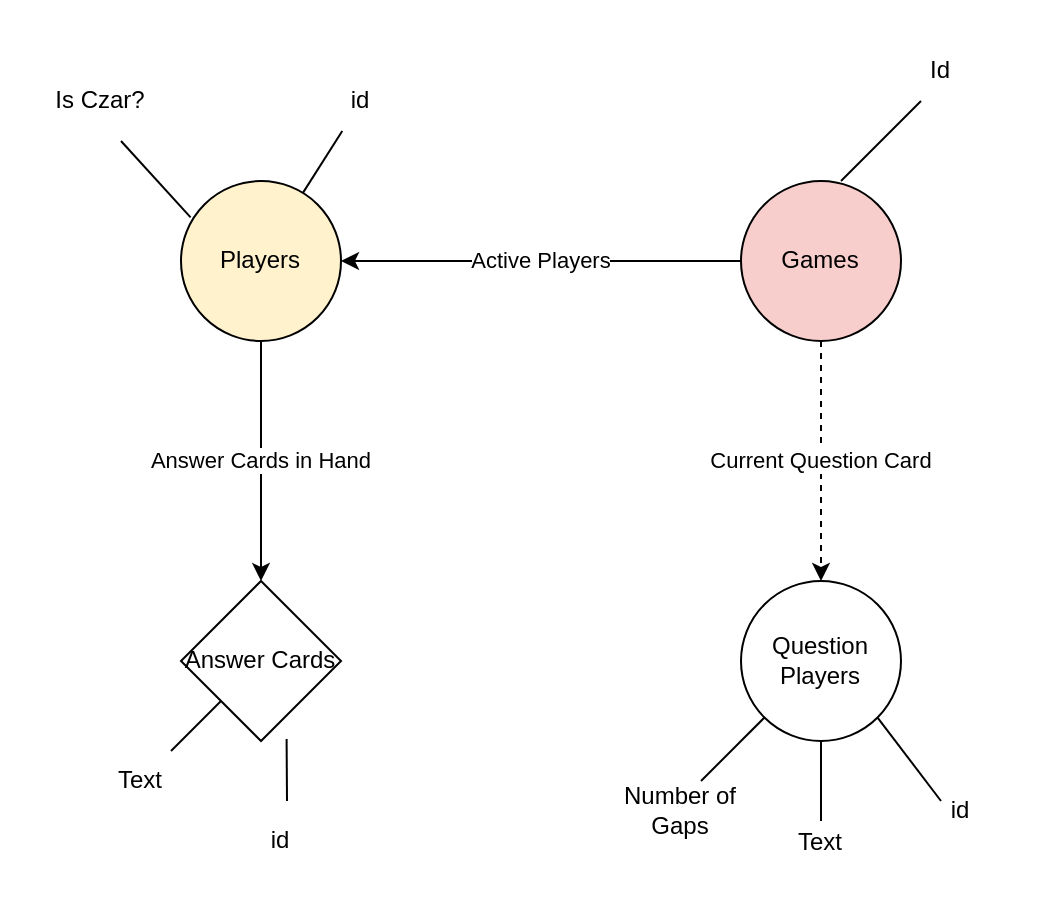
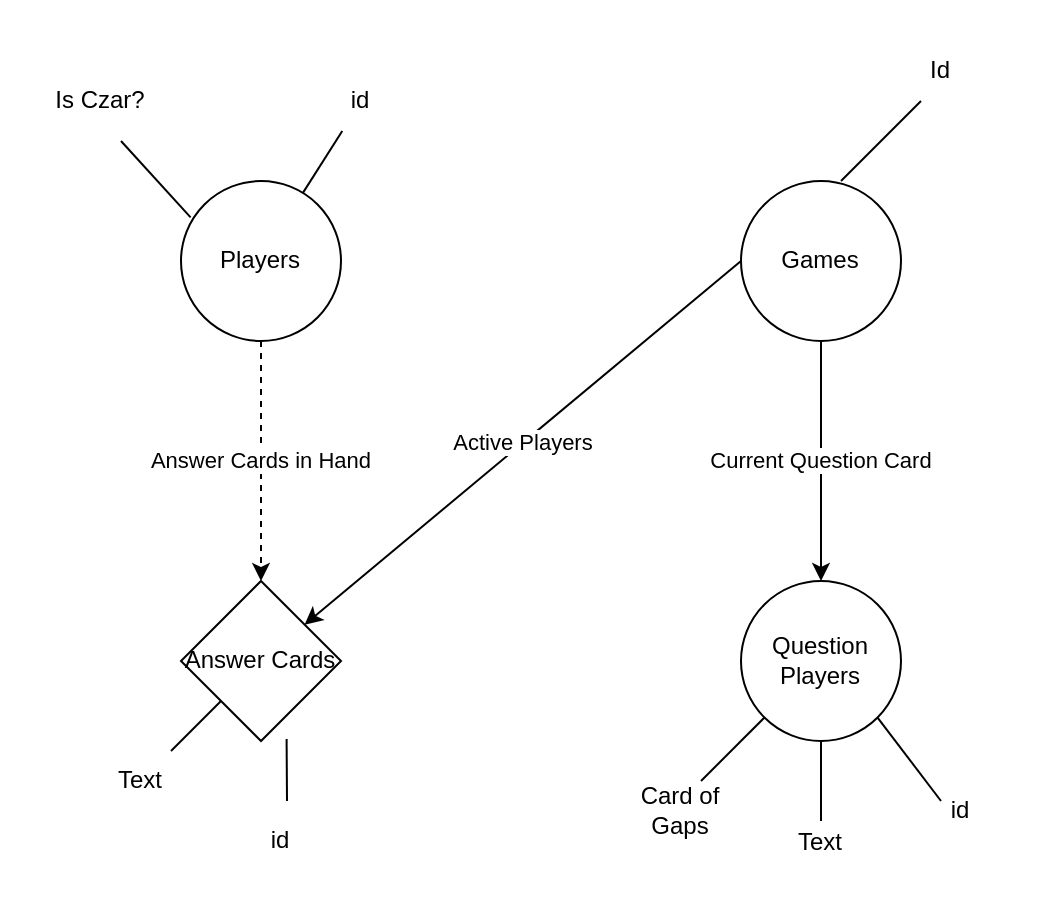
node "Players": fillcolor #fff2cc -> #ffffff
edge "Games" -> "Players": now "Games" -> "Answer Cards"
node "Games": fillcolor #f8cecc -> #ffffff
edge "Players" -> "Answer Cards": style solid -> dashed
edge "Games" -> "Question Players": style dashed -> solid
node "Number of Gaps": label "Number of Gaps" -> "Card of Gaps"
